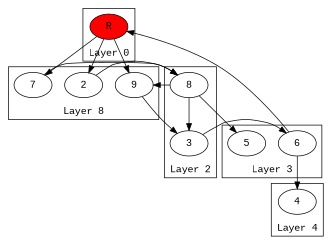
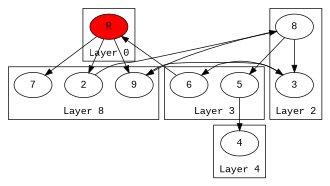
edge "7" -> "8": removed
edge "6" -> "4": now "5" -> "4"
